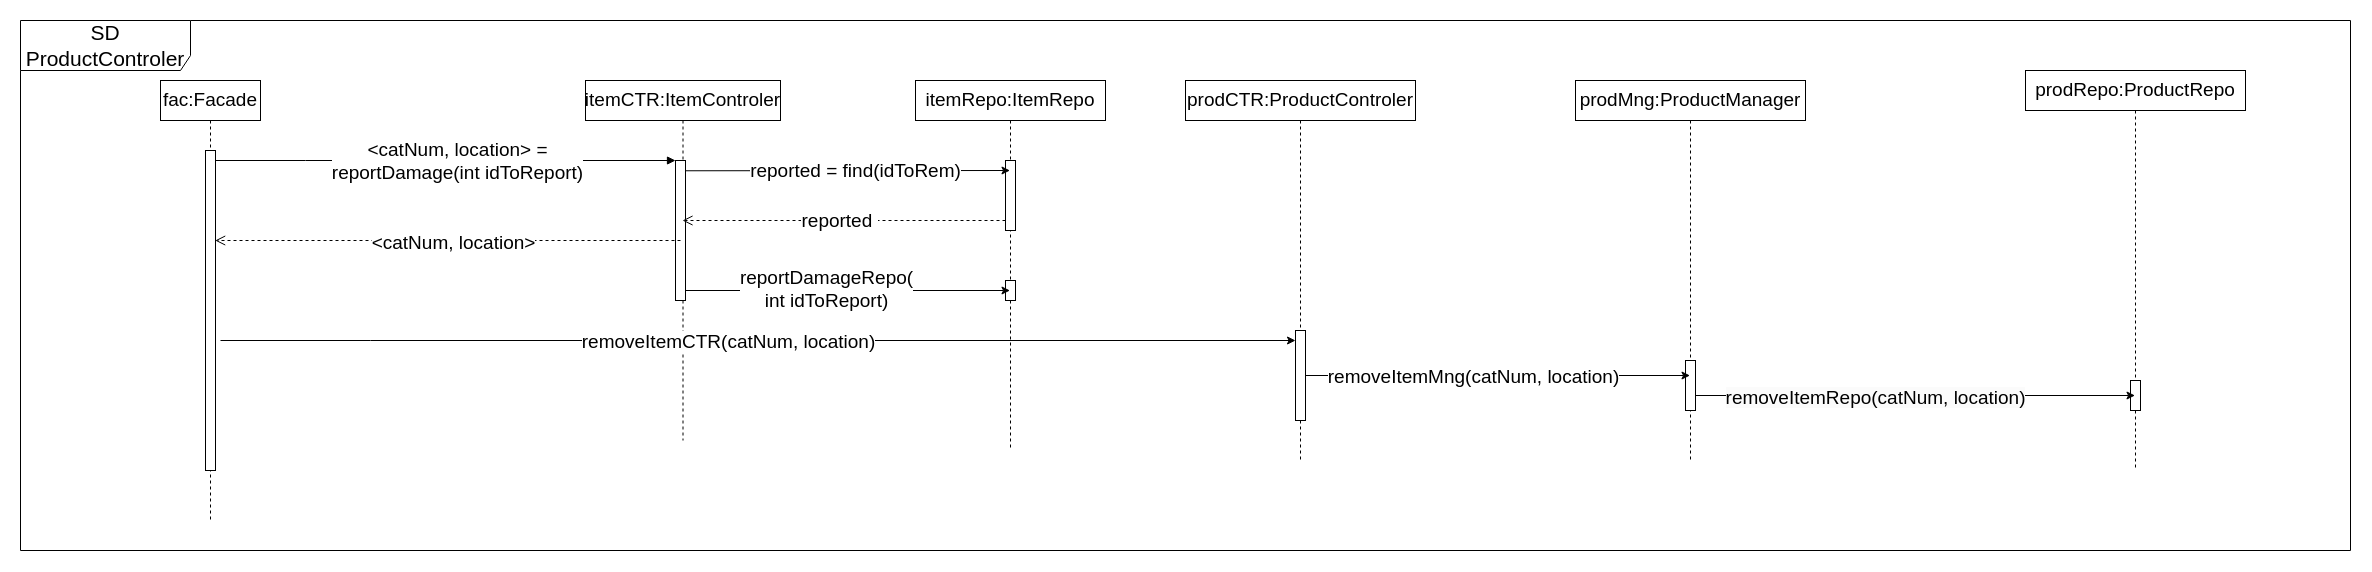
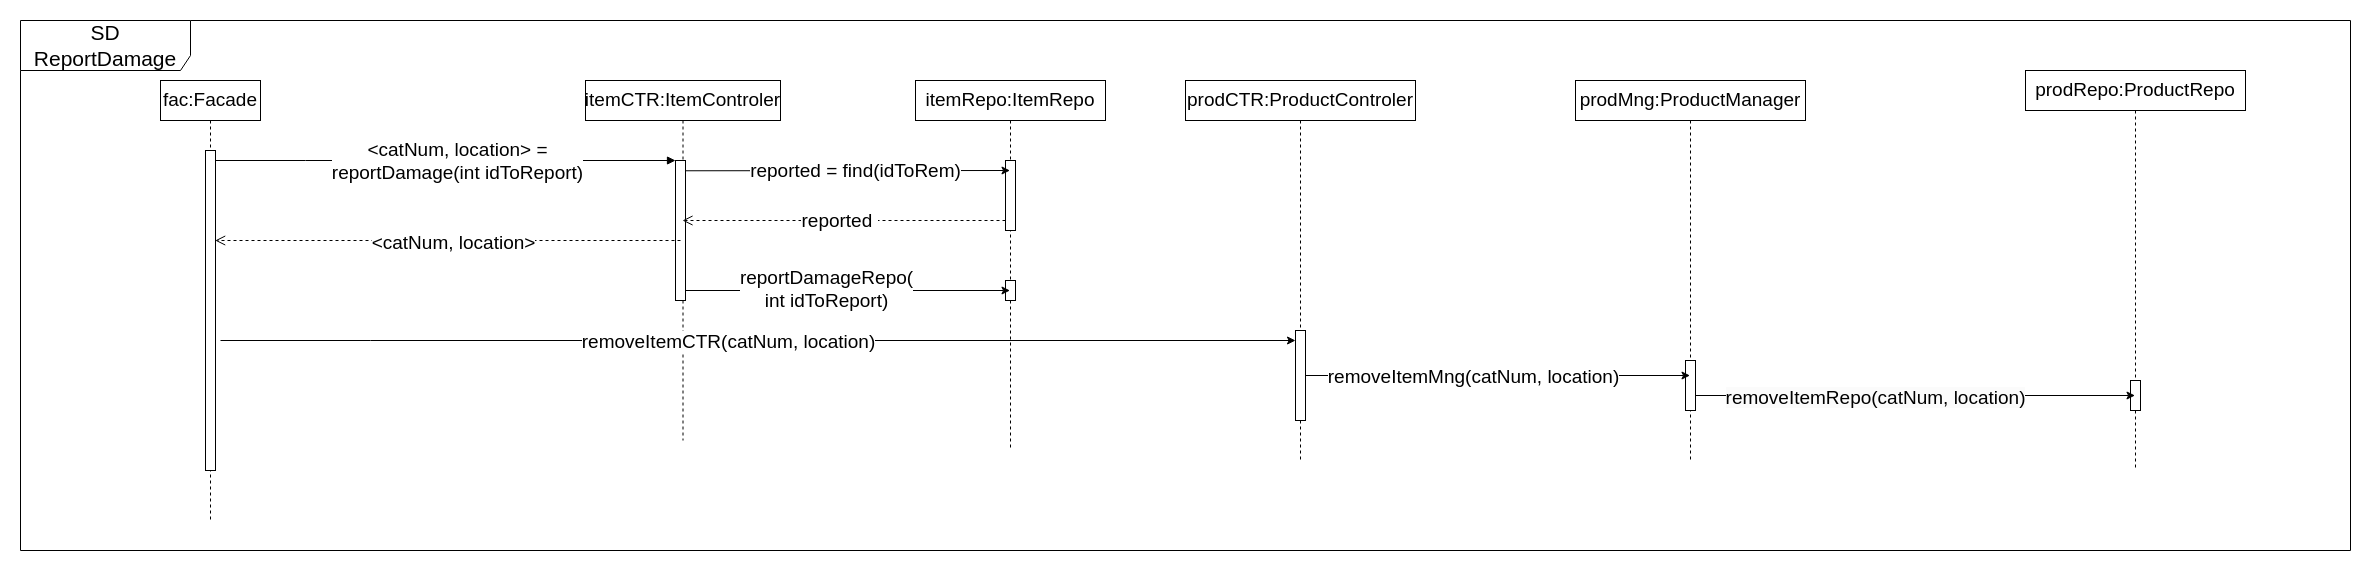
node "SD ProductControler": label "SD ProductControler" -> "SD ReportDamage"
